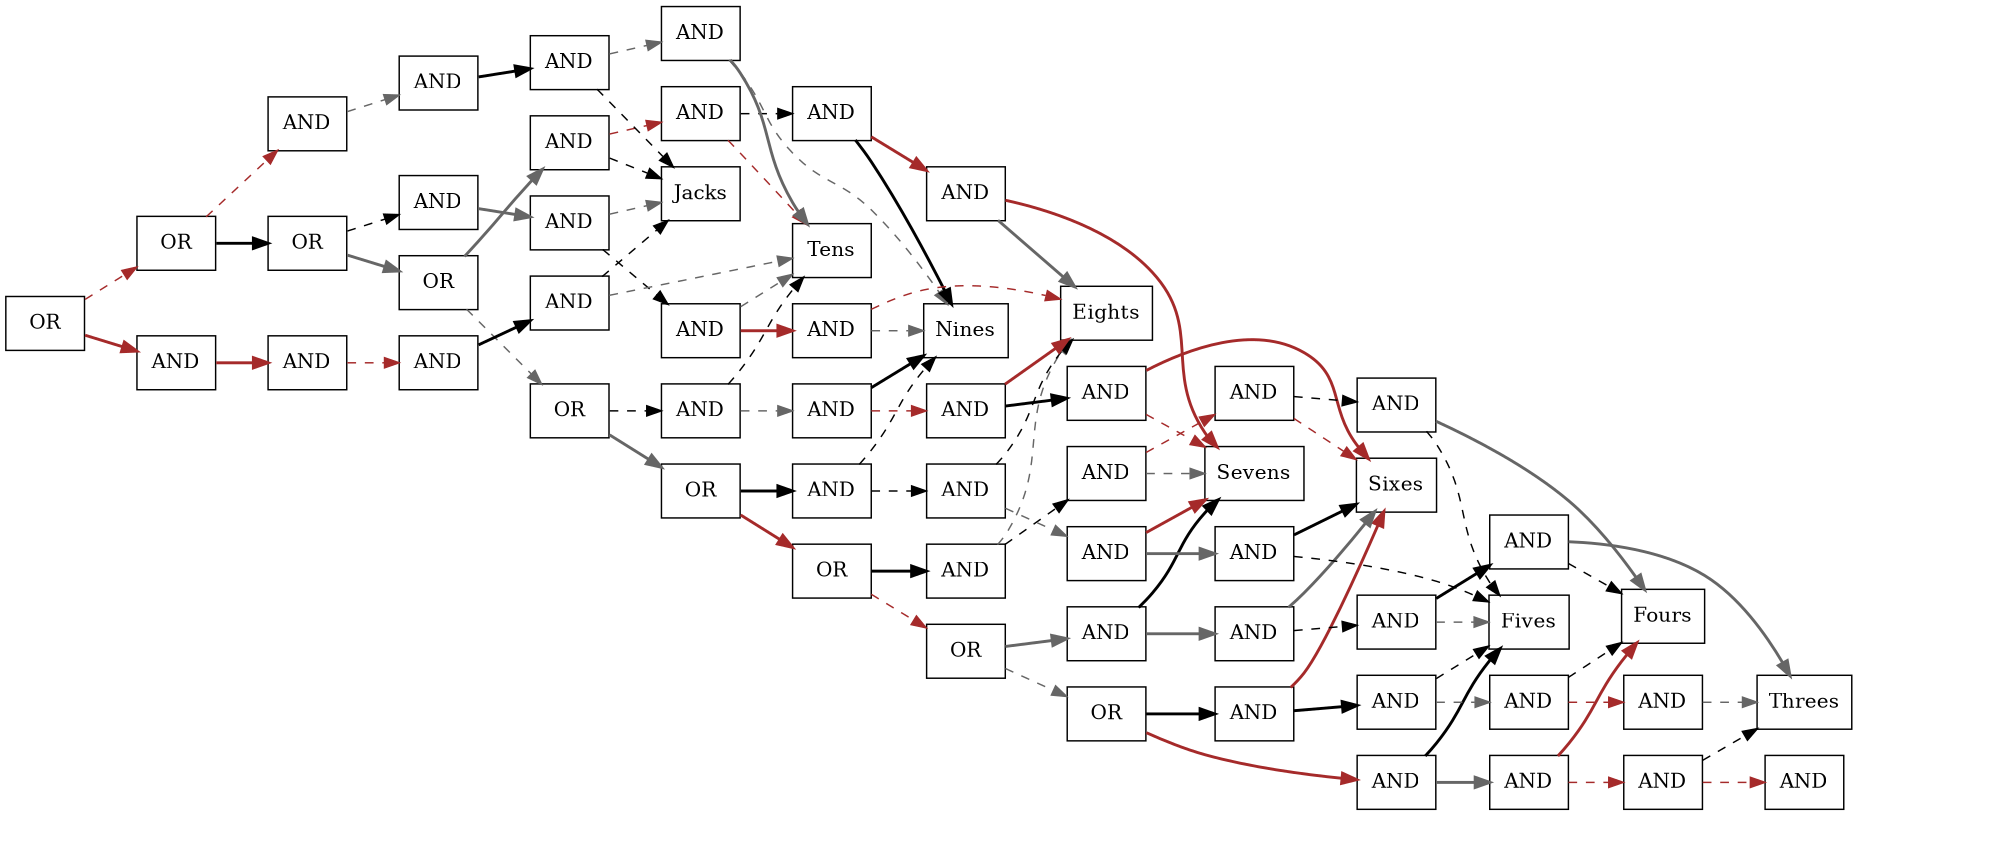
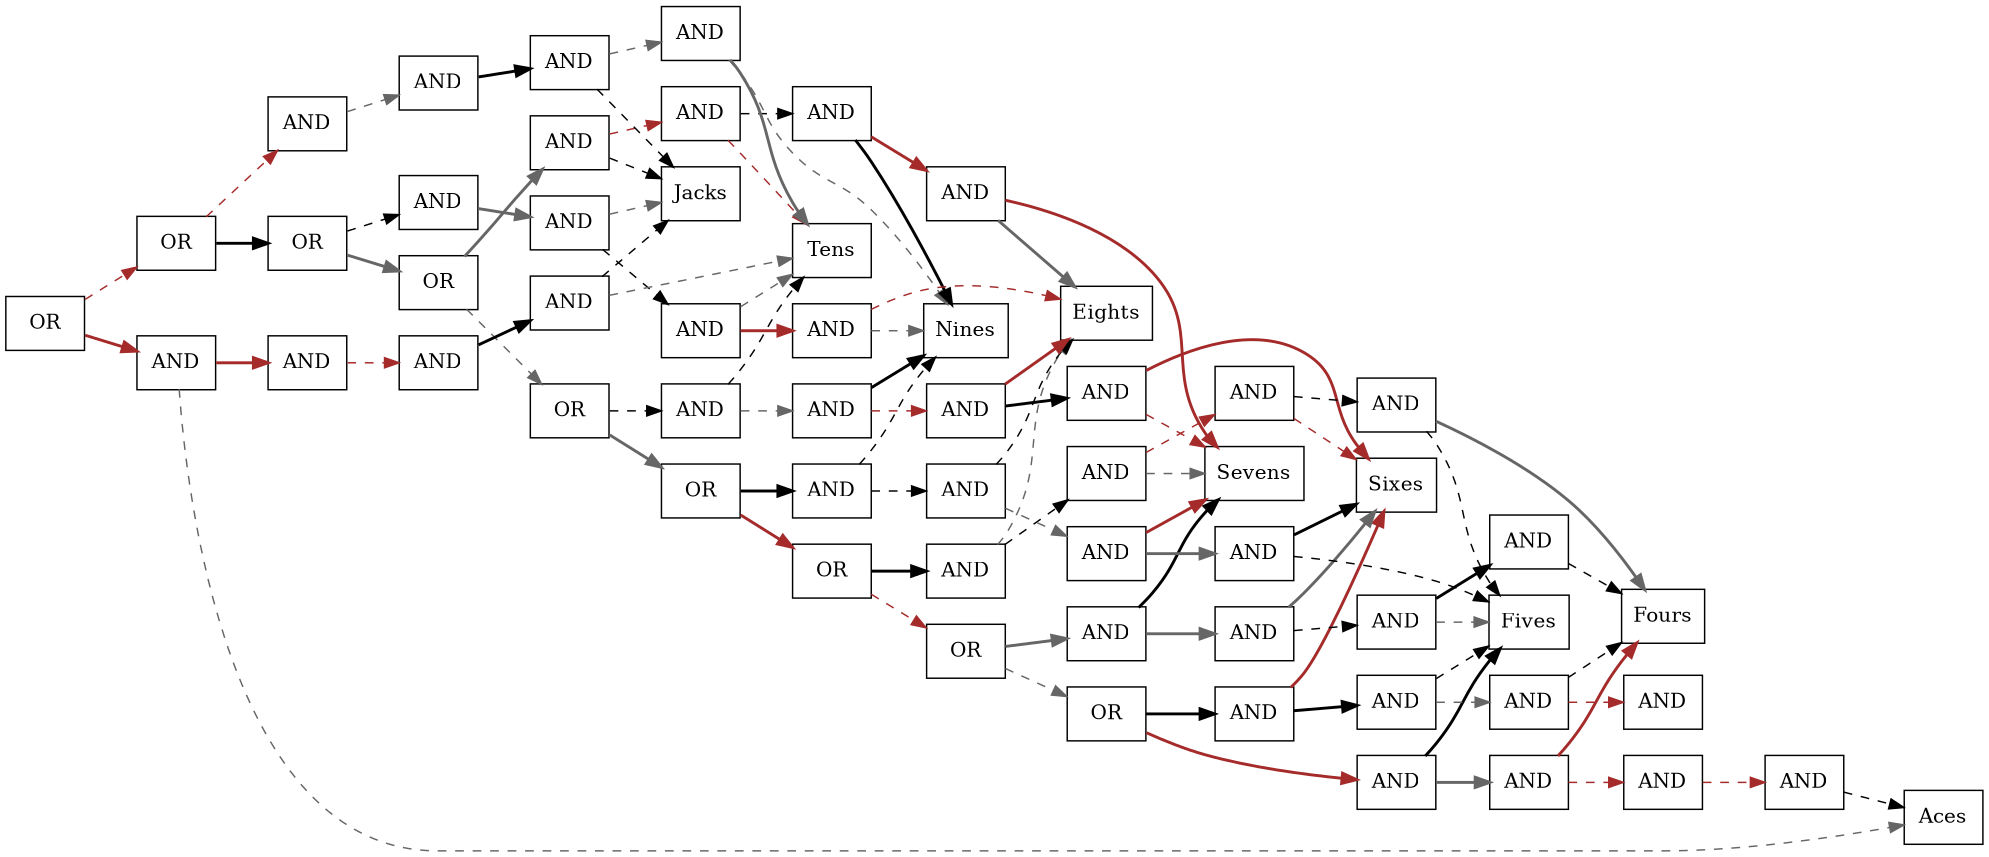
node "Threes": removed
node "Aces": added
